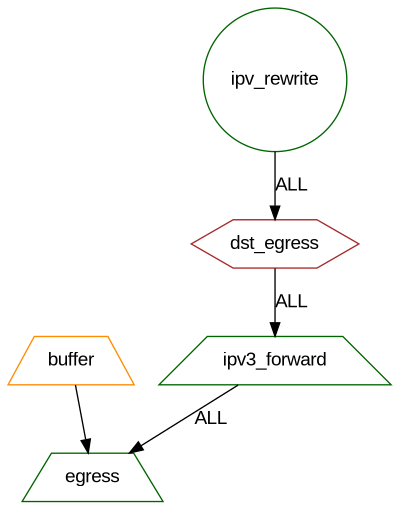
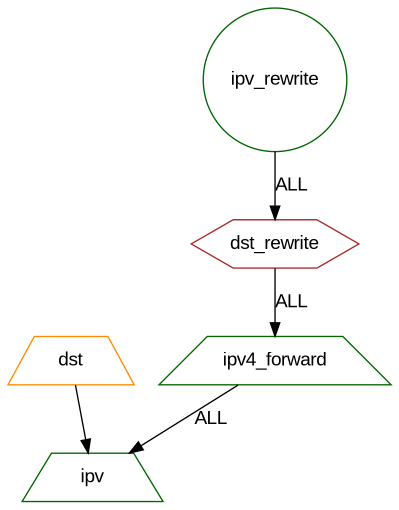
node "dst_egress": label "dst_egress" -> "dst_rewrite"
node "buffer": label "buffer" -> "dst"
node "ipv3_forward": label "ipv3_forward" -> "ipv4_forward"
node "egress": label "egress" -> "ipv"
